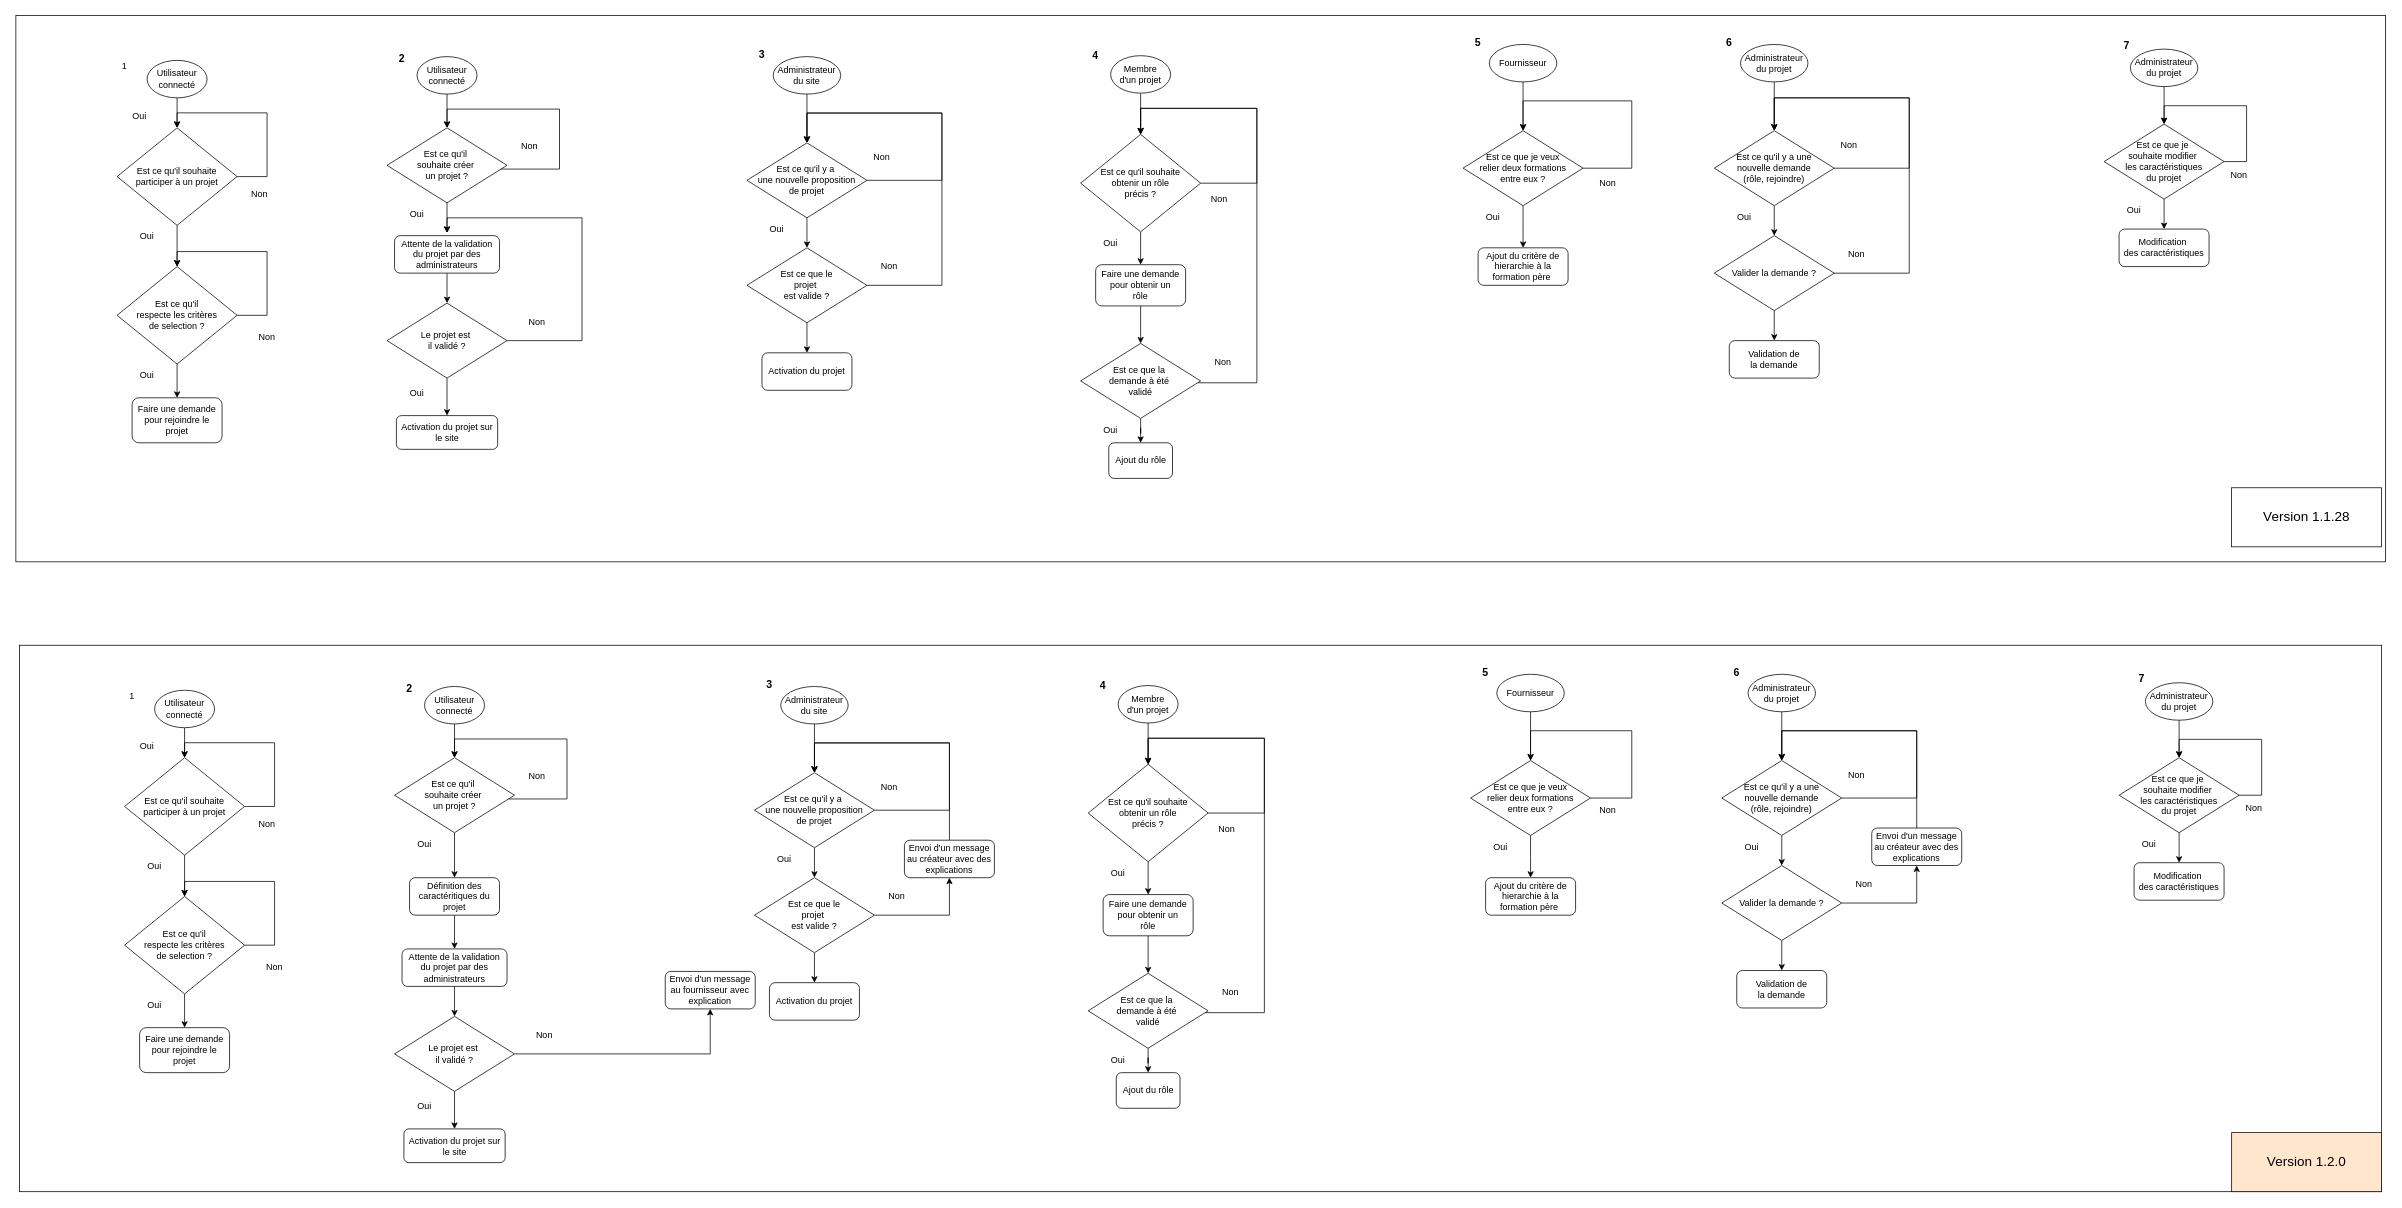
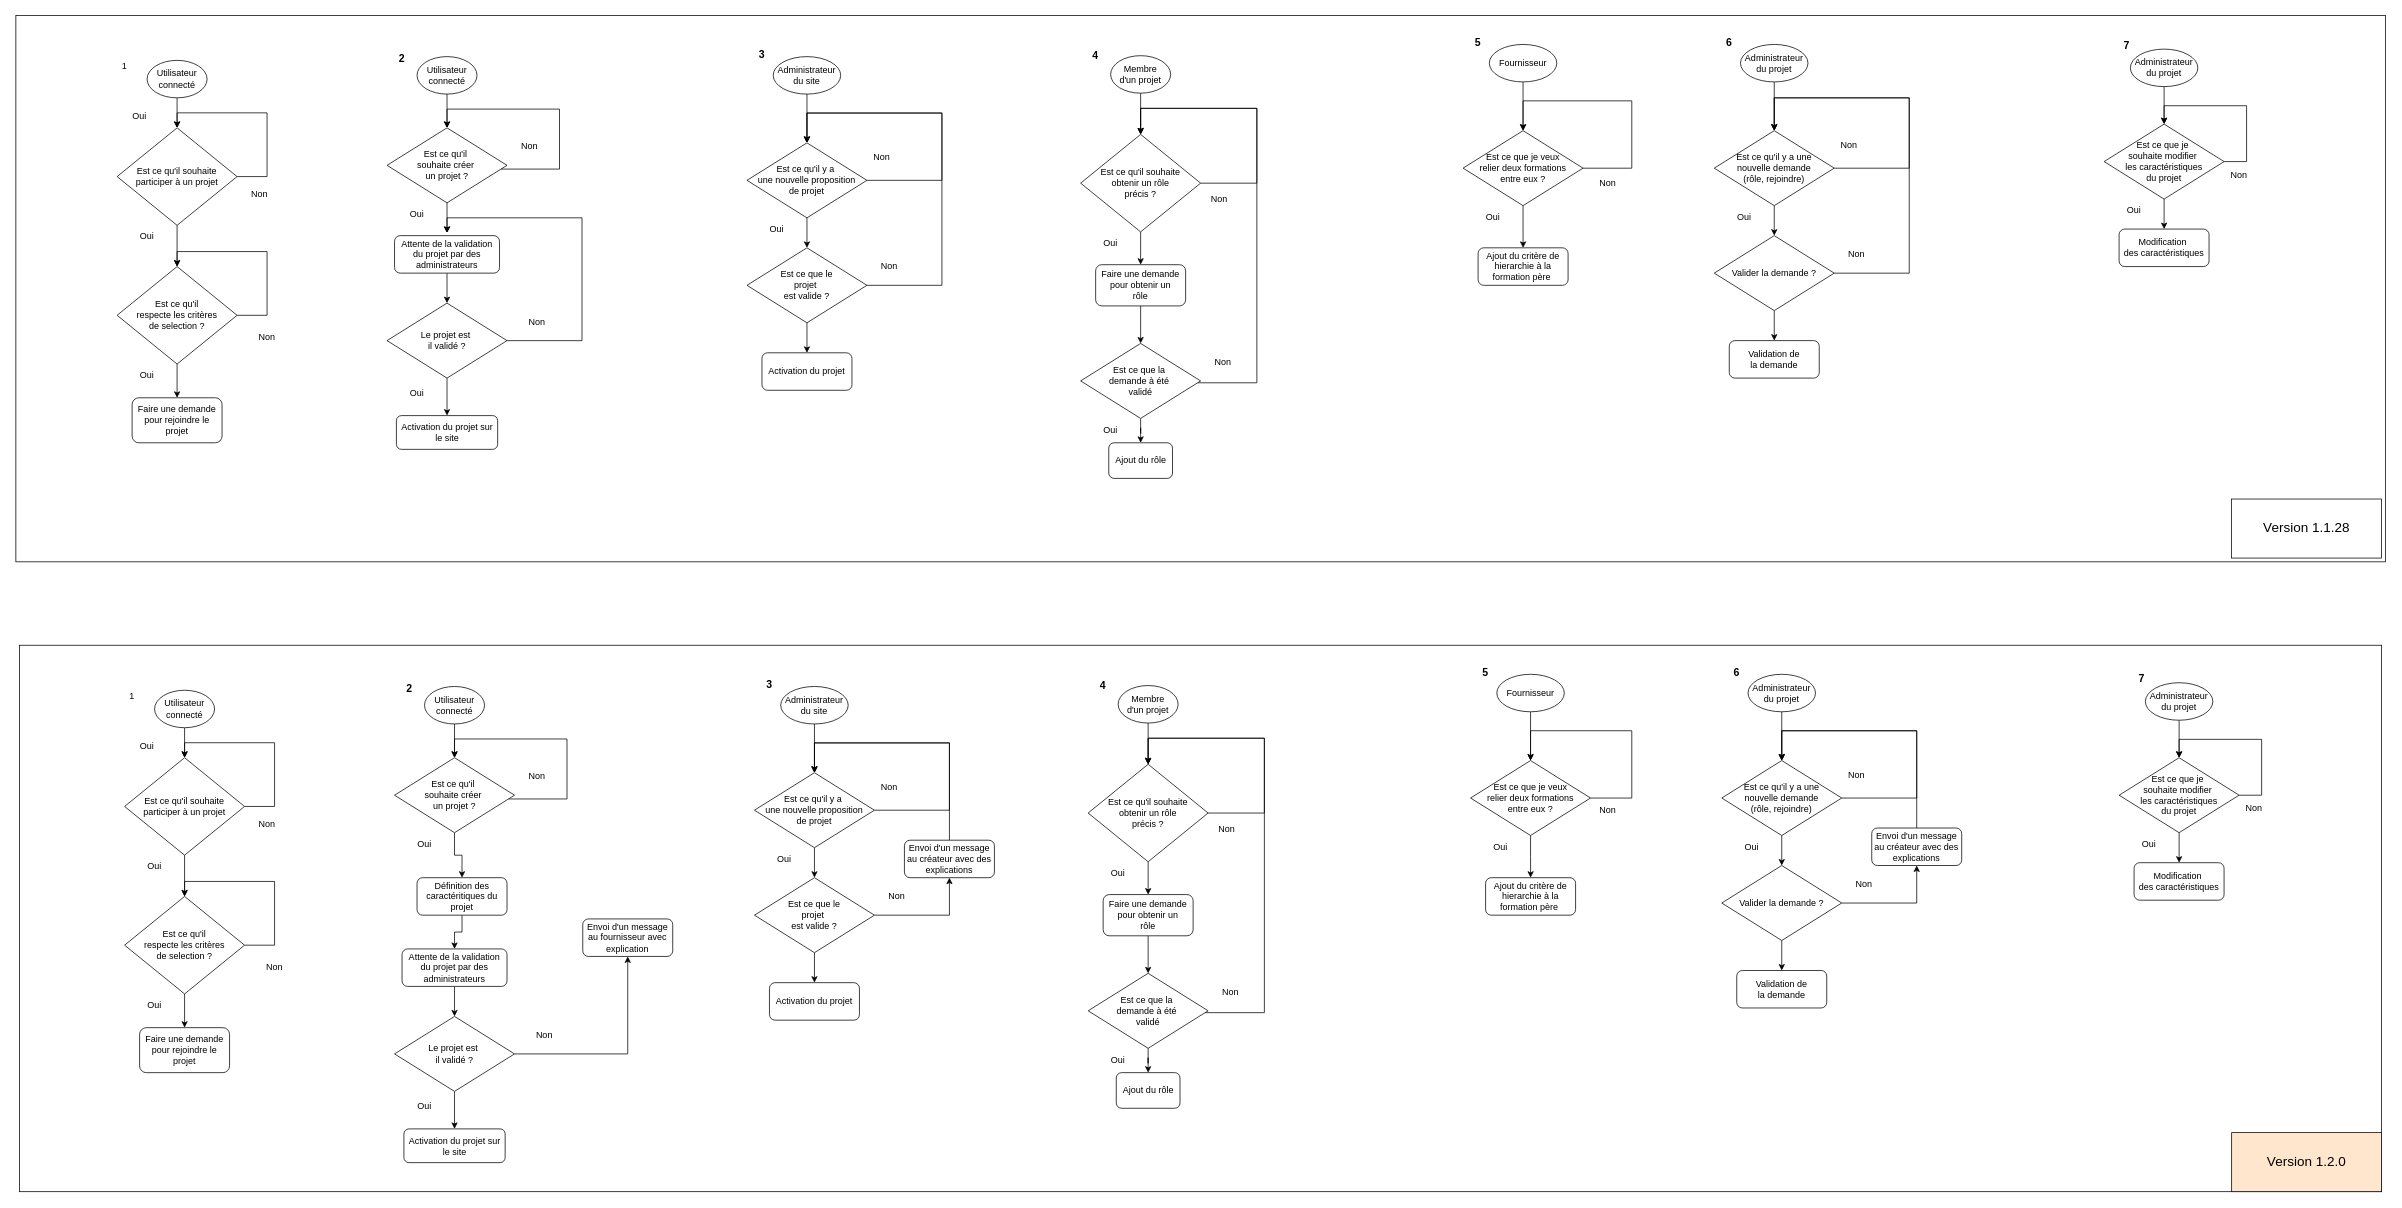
node "Version 1.1.28": moved (2307, 517) -> (2307, 529)
node "Définition des caractéritiques du projet": moved (454, 897) -> (462, 897)
node "Envoi d'un message au fournisseur avec explication": moved (710, 990) -> (627, 938)
